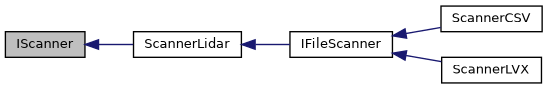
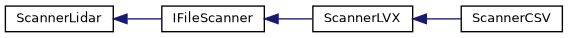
edge "ScannerCSV" -> "IFileScanner": now "ScannerCSV" -> "ScannerLVX"
node "IScanner": removed
